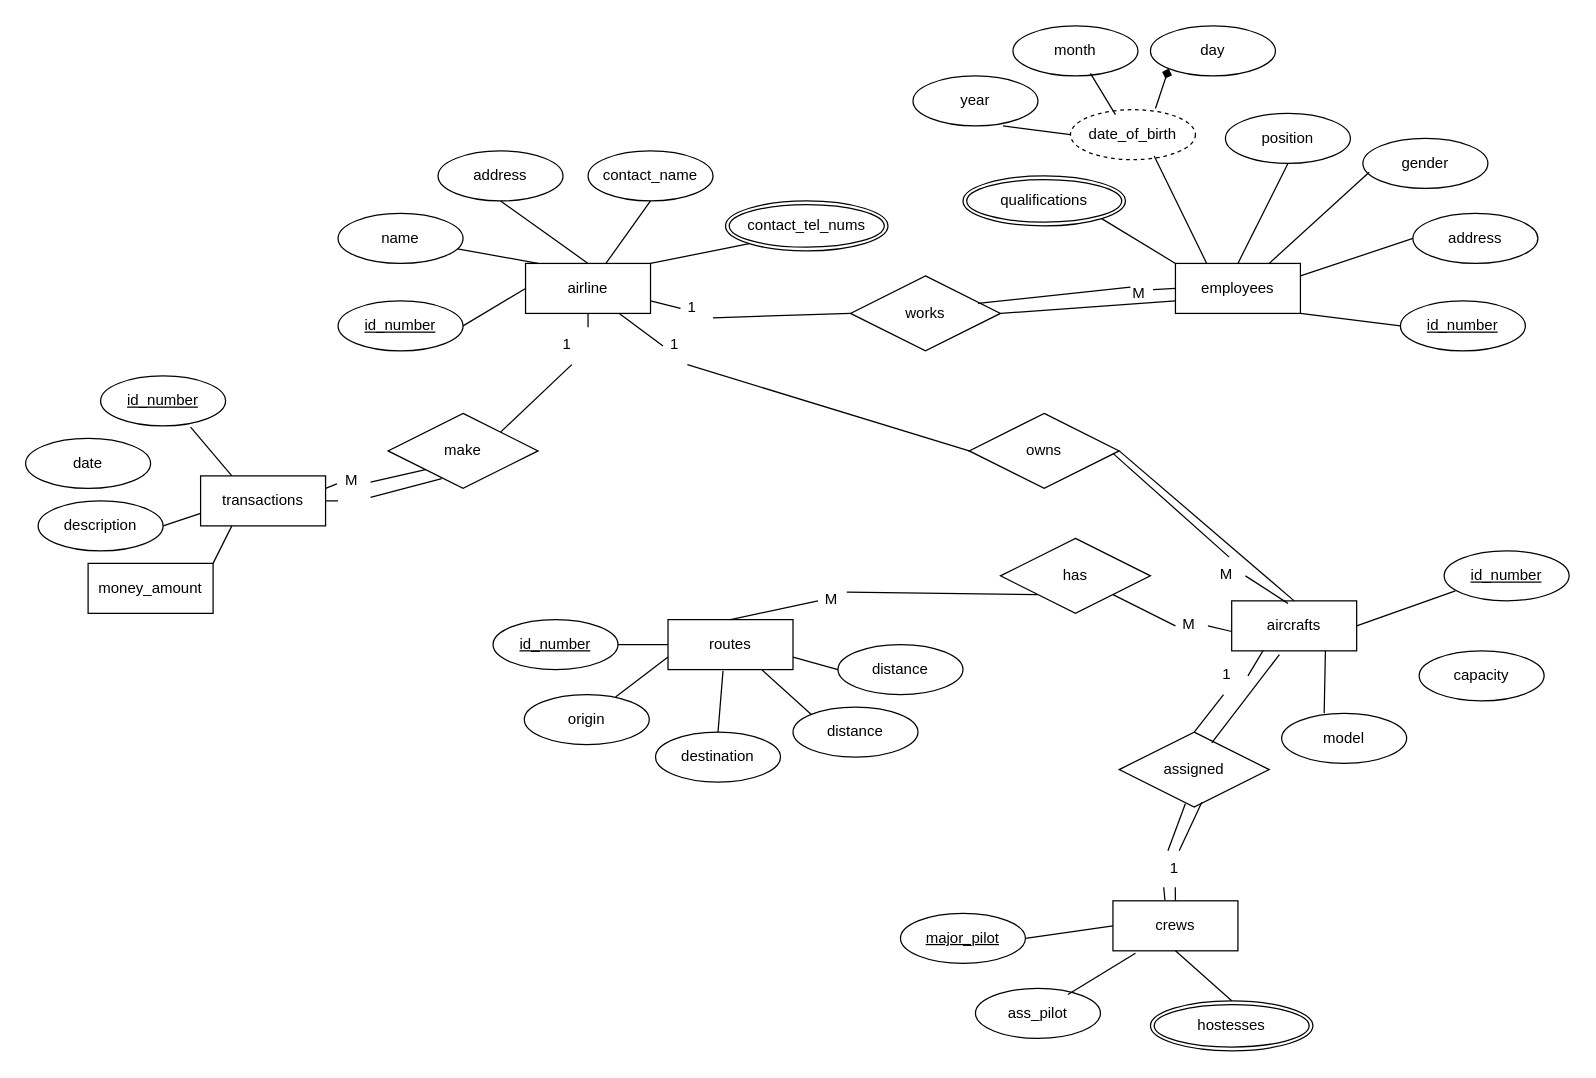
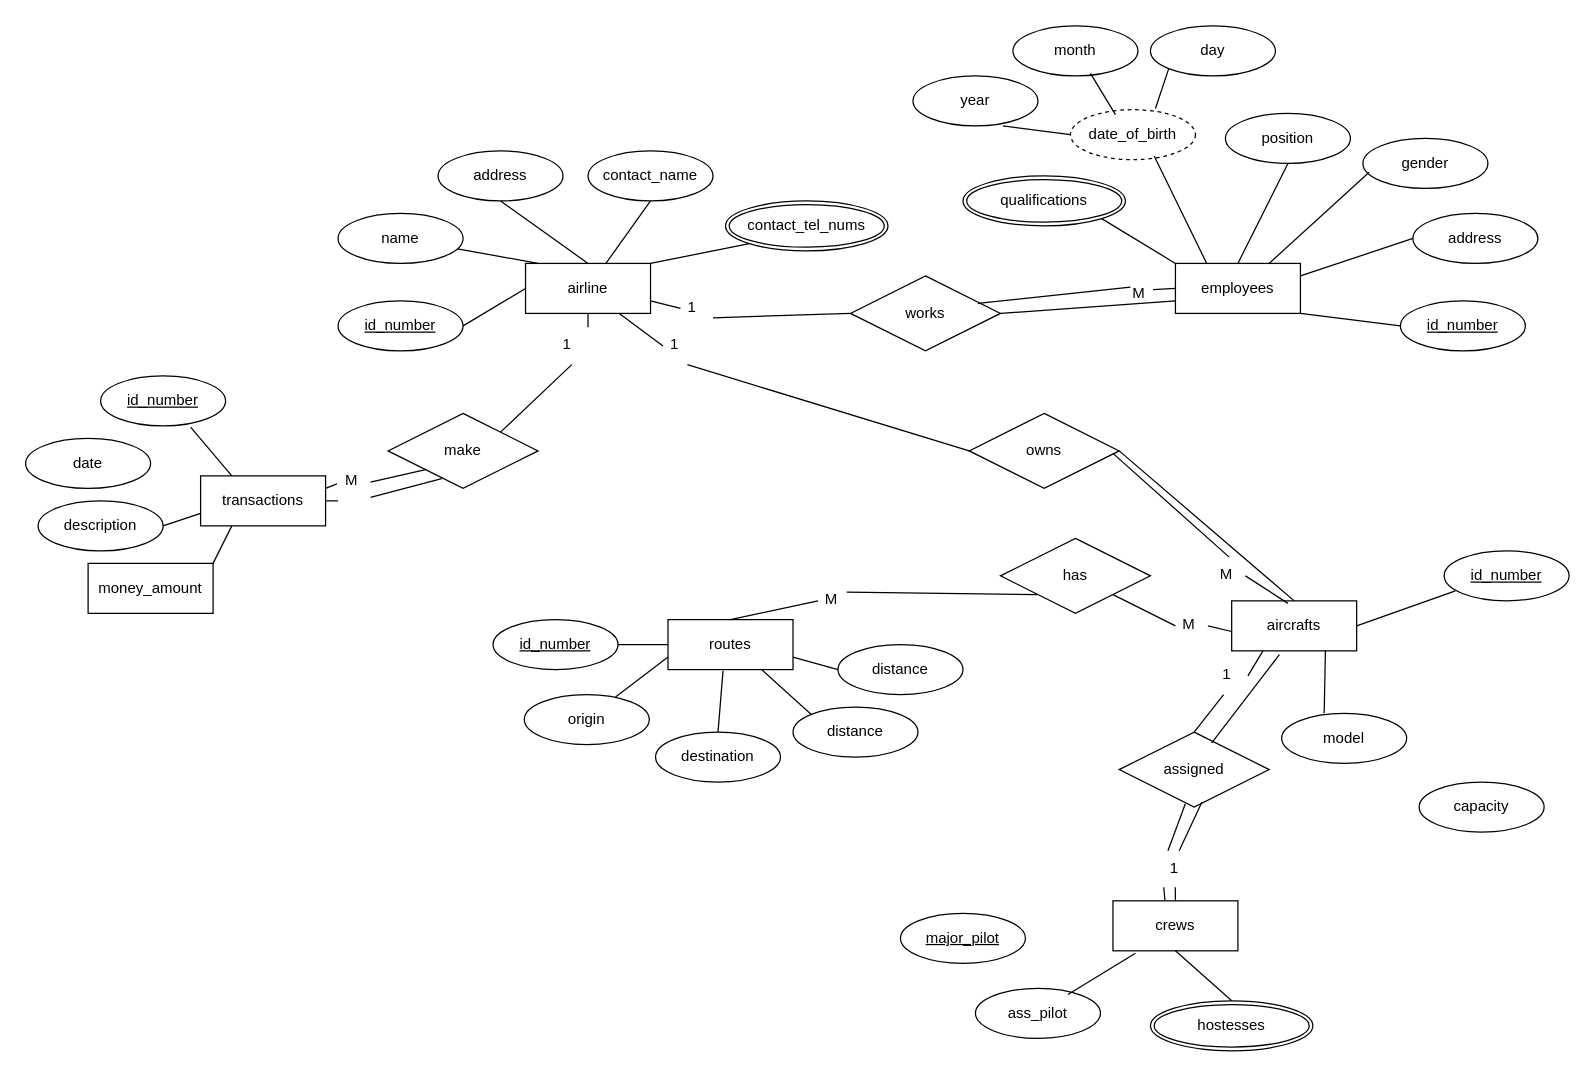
edge "date_of_birth" -> "day": arrowhead diamond -> none
node "capacity": moved (1482, 676) -> (1482, 807)
edge "crews" -- "major_pilot": removed
